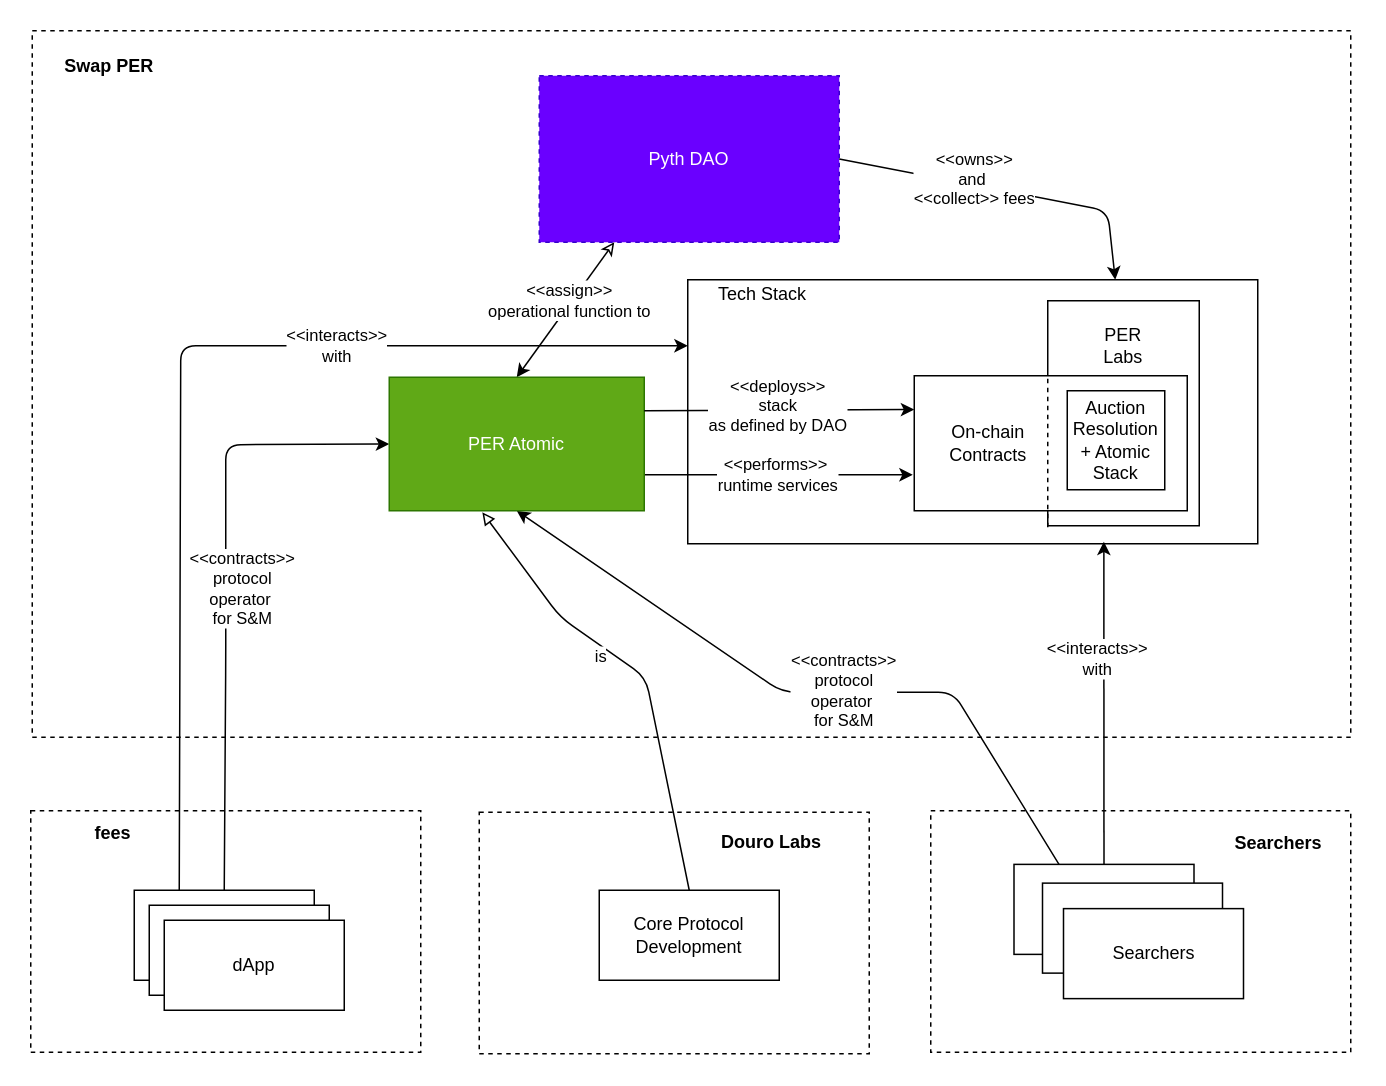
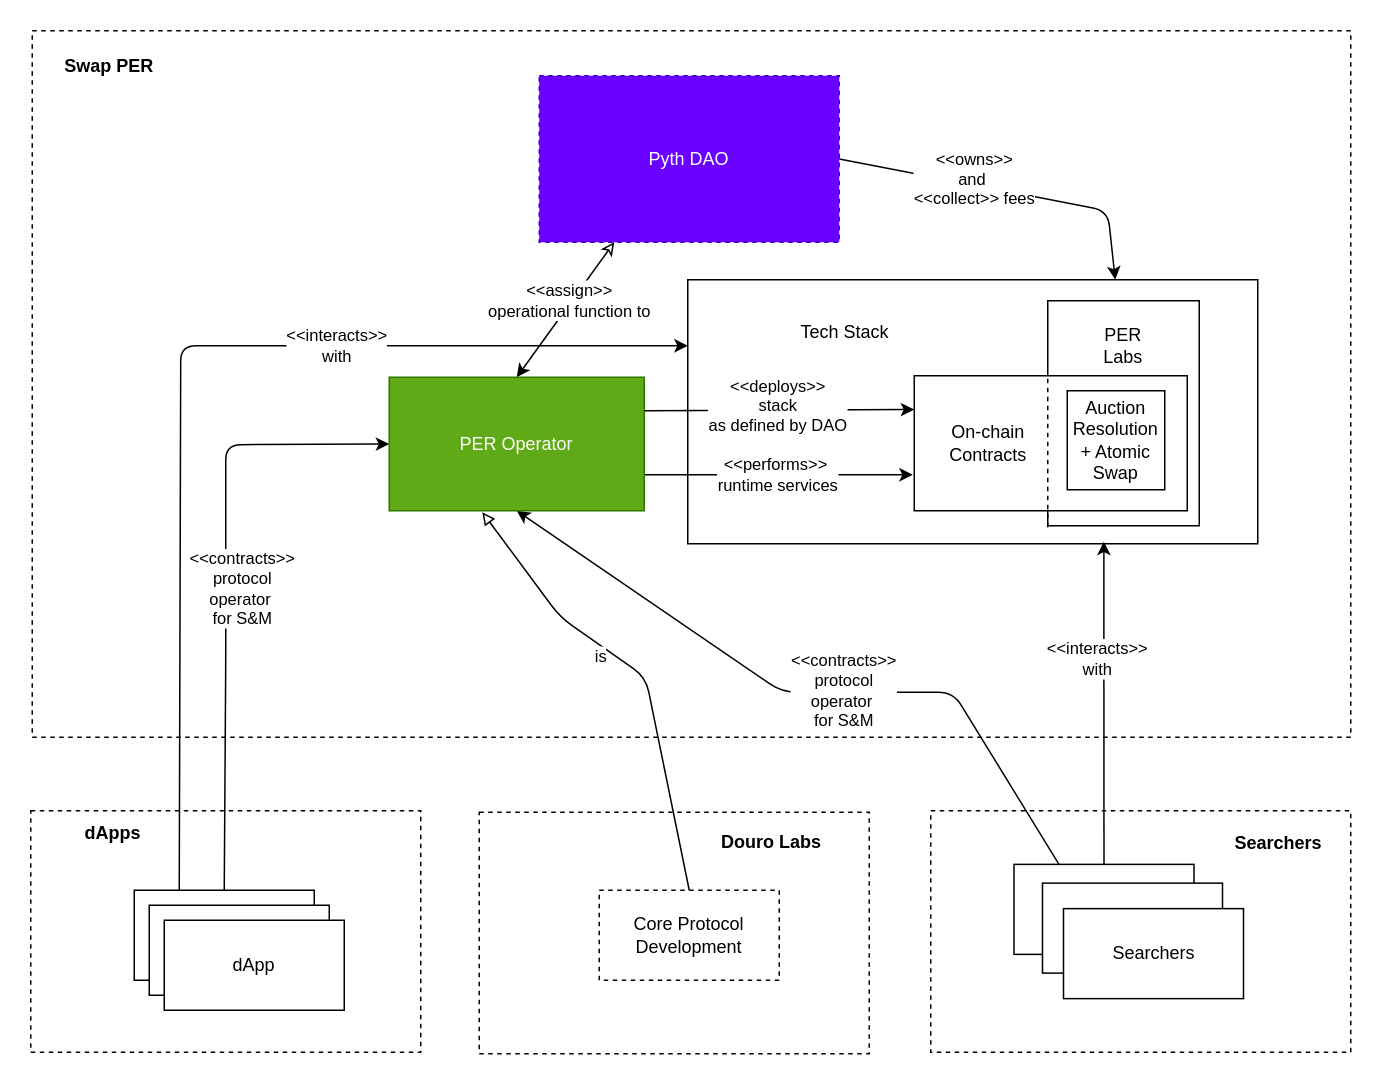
node "Tech Stack": moved (763, 295) -> (845, 332)
node "Auction Resolution + Atomic Stack": label "Auction Resolution + Atomic Stack" -> "Auction Resolution + Atomic Swap"
node "PER Atomic": label "PER Atomic" -> "PER Operator"
node "fees": label "fees" -> "dApps"
node "Core Protocol Development": style solid -> dashed
